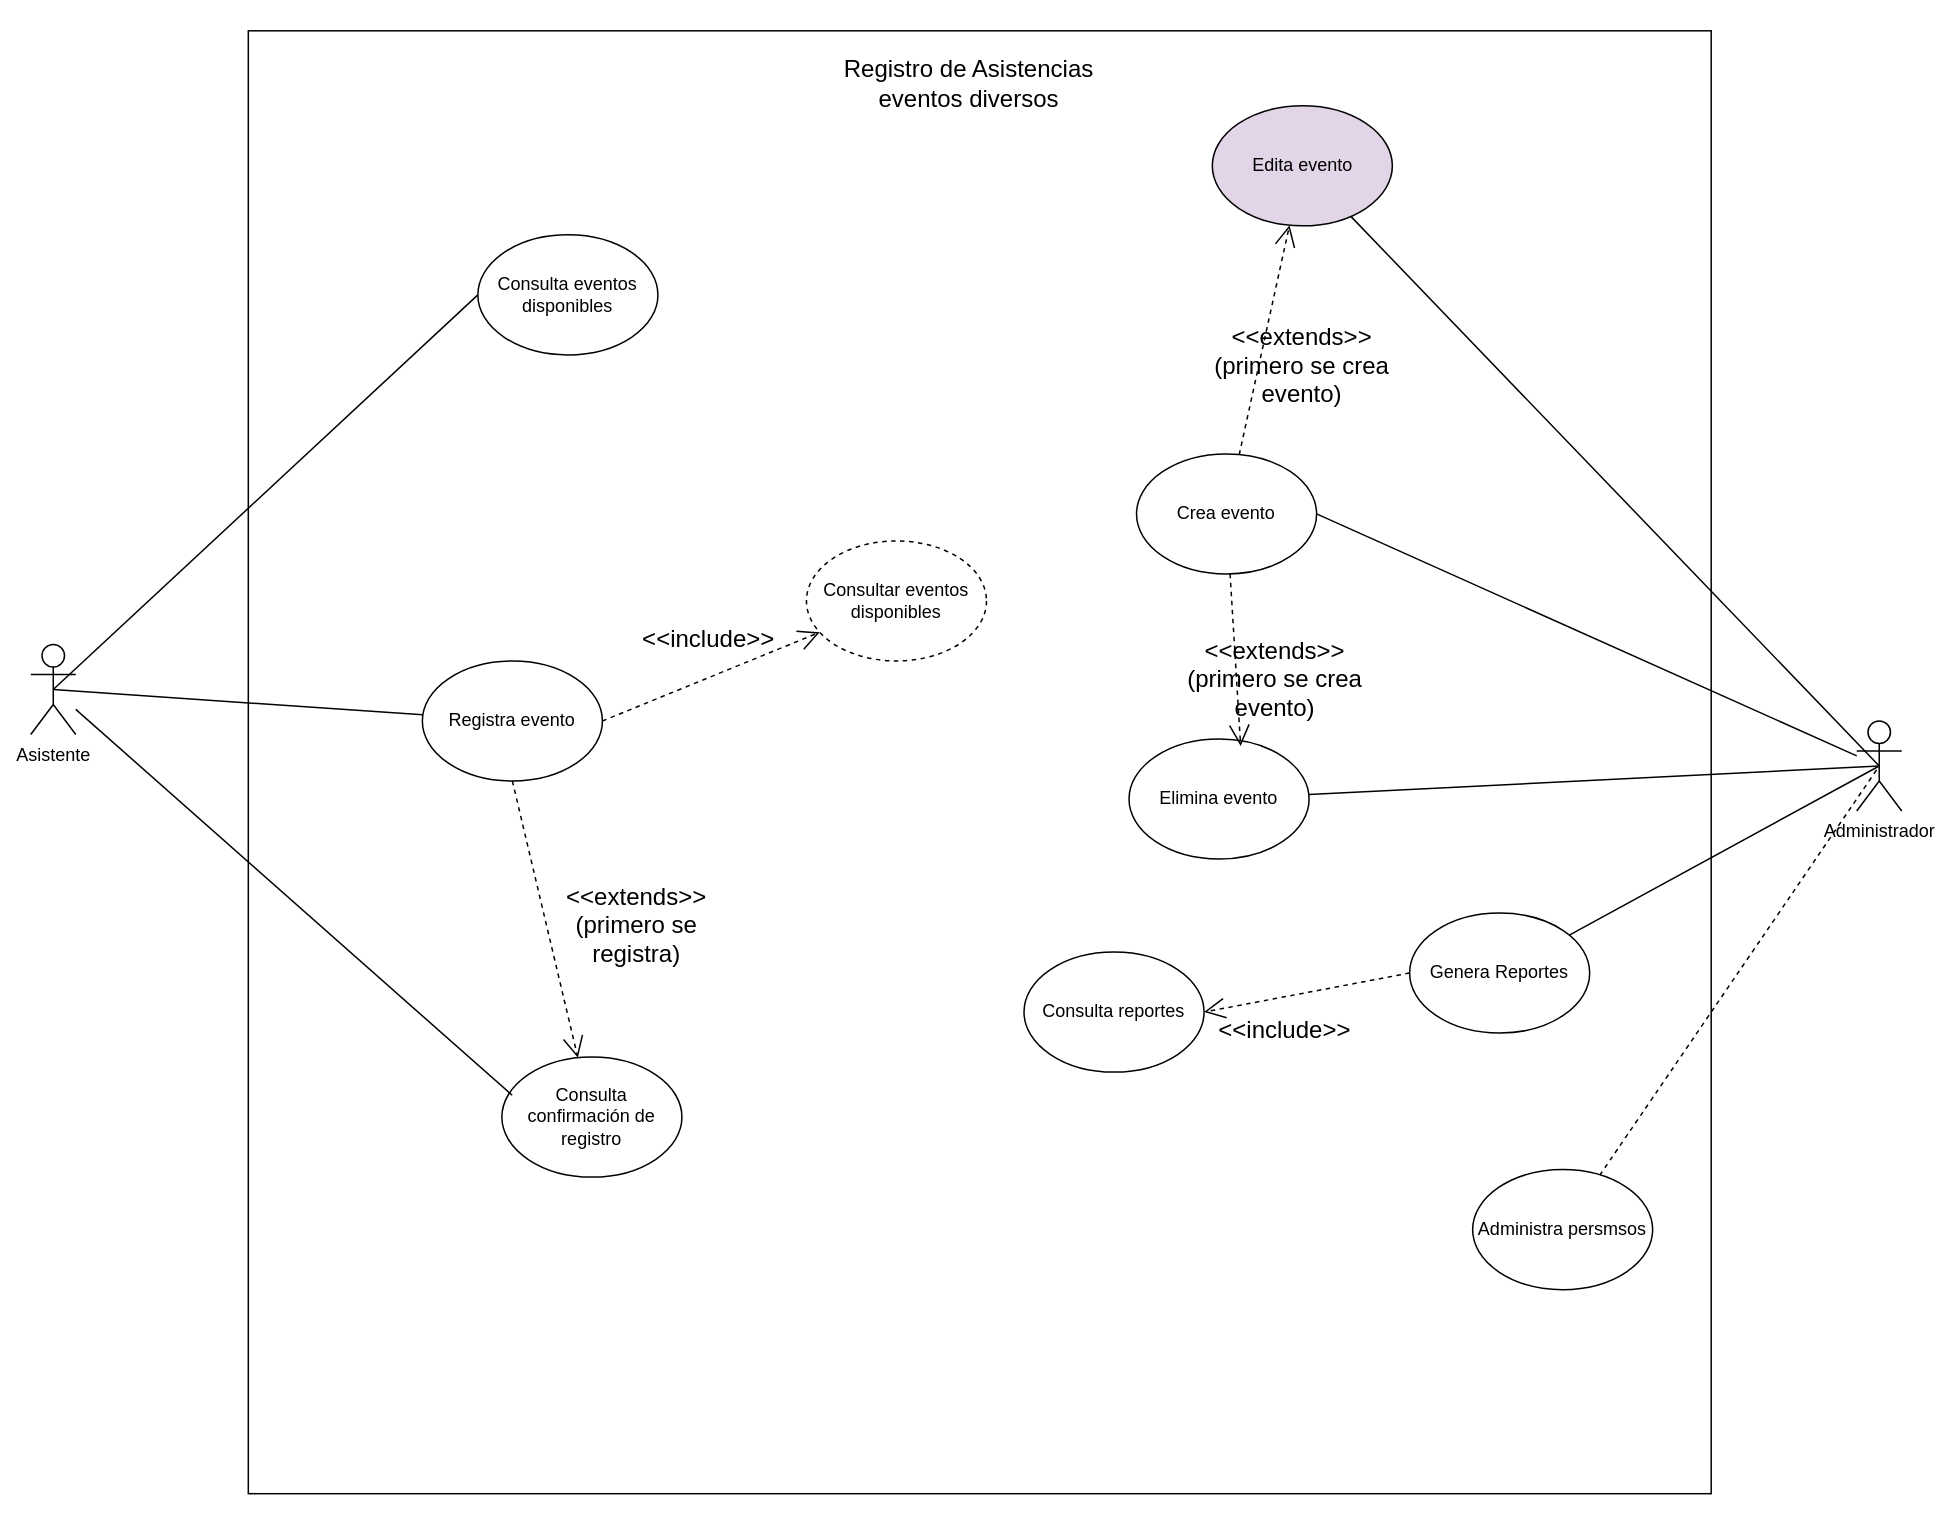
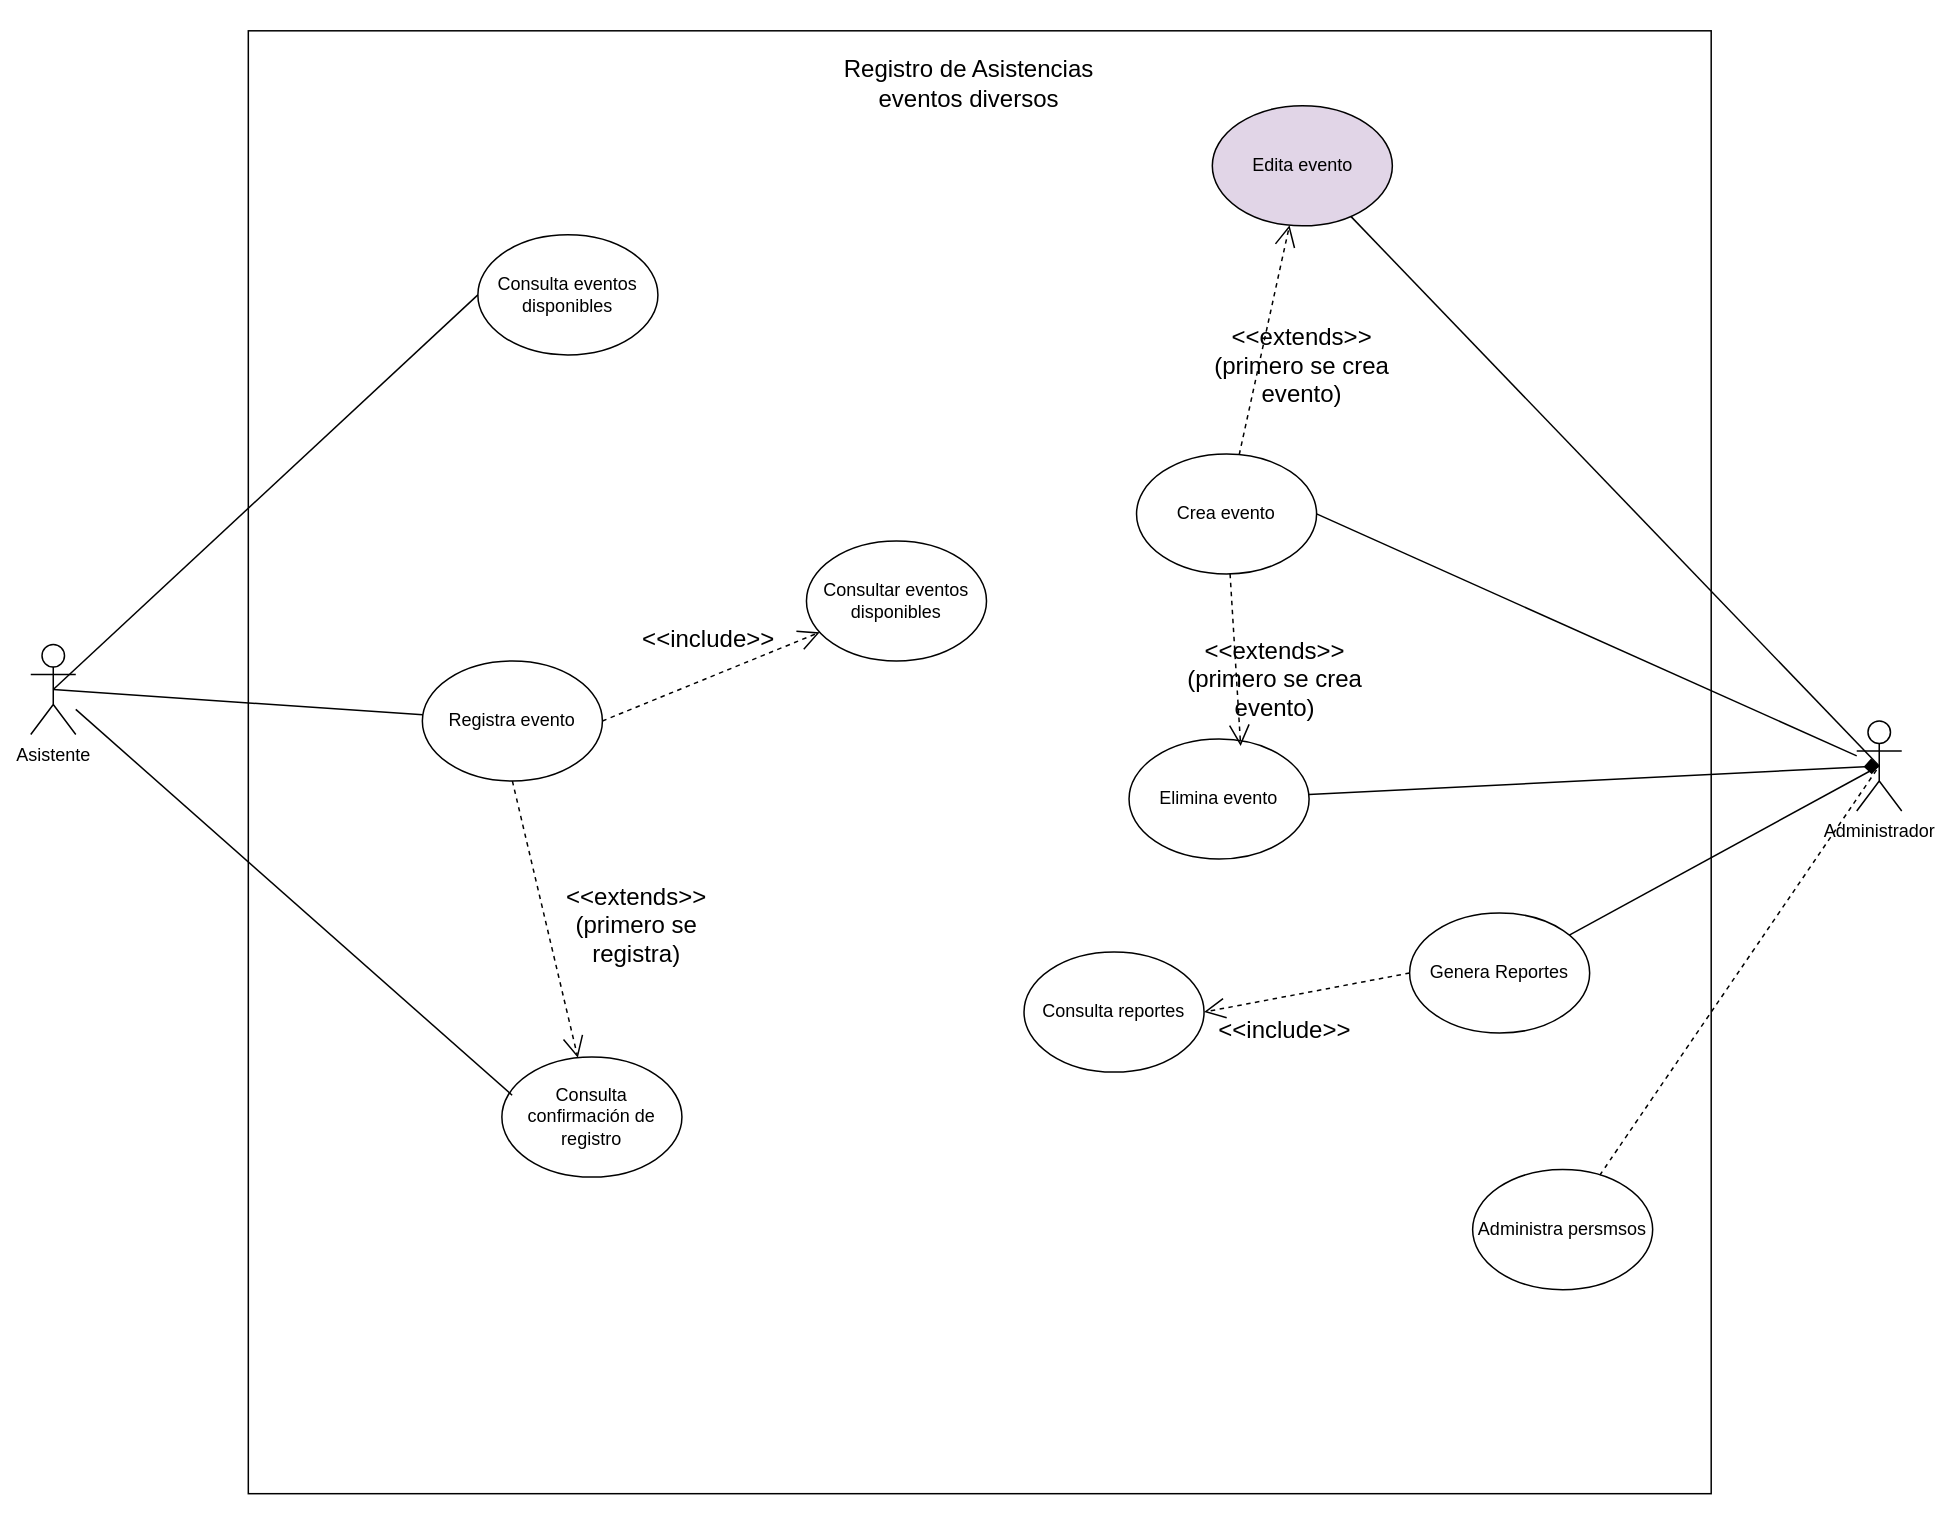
node "Consultar eventos disponibles": style dashed -> solid
edge "Administrador" -- "Elimina evento": arrowhead none -> diamond
